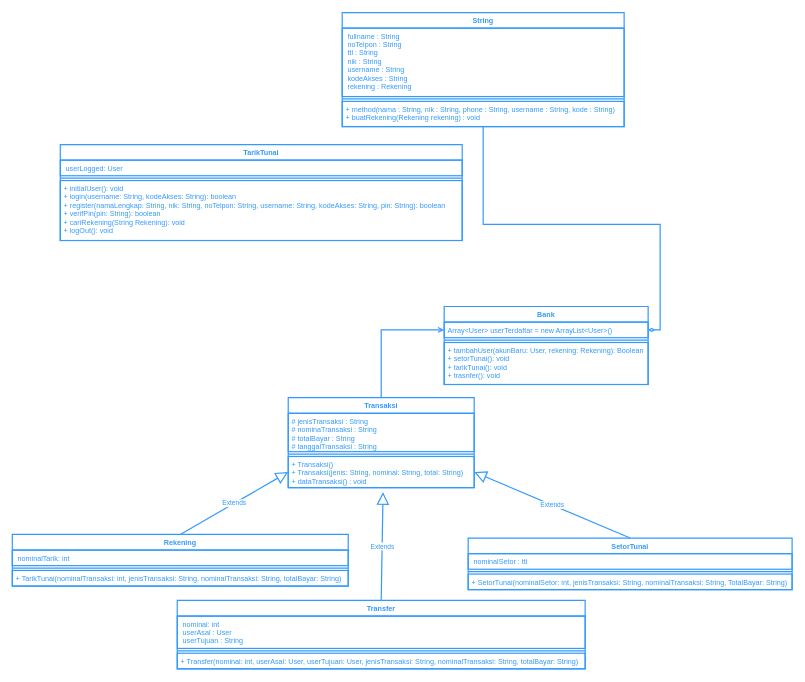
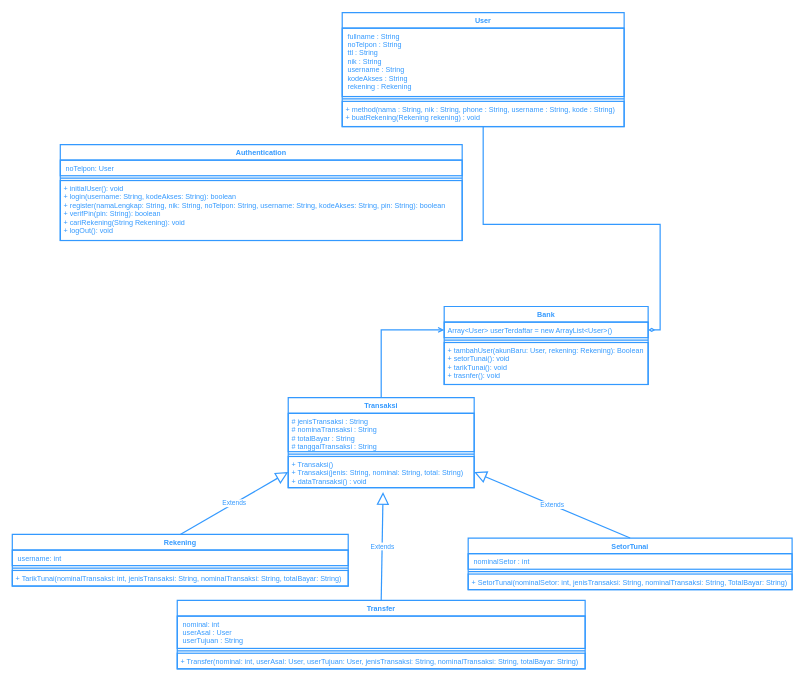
node "String": label "String" -> "User"
node "TarikTunai": label "TarikTunai" -> "Authentication"
node "userLogged: User": label "userLogged: User" -> "noTelpon: User"
node "nominalTarik: int": label "nominalTarik: int" -> "username: int"
node "nominalSetor : ttl": label "nominalSetor : ttl" -> "nominalSetor : int"
